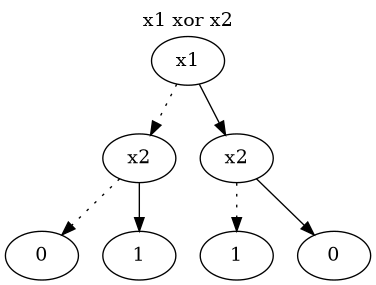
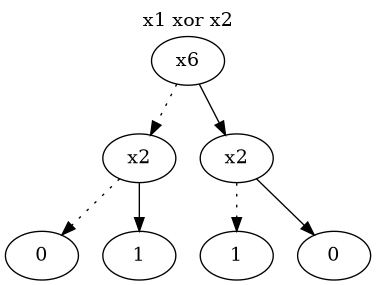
node "x1": label "x1" -> "x6"
